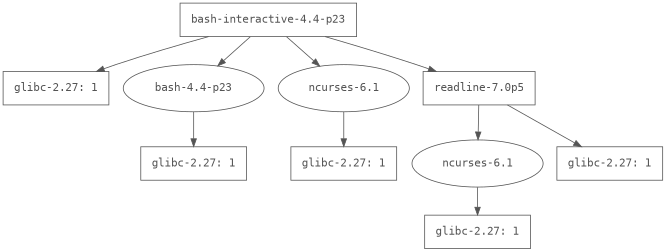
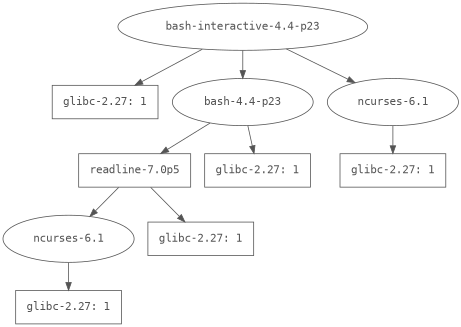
node "bash-interactive-4.4-p23": shape box -> ellipse
edge "bash-interactive-4.4-p23" -> "readline-7.0p5": now "bash-4.4-p23" -> "readline-7.0p5"
